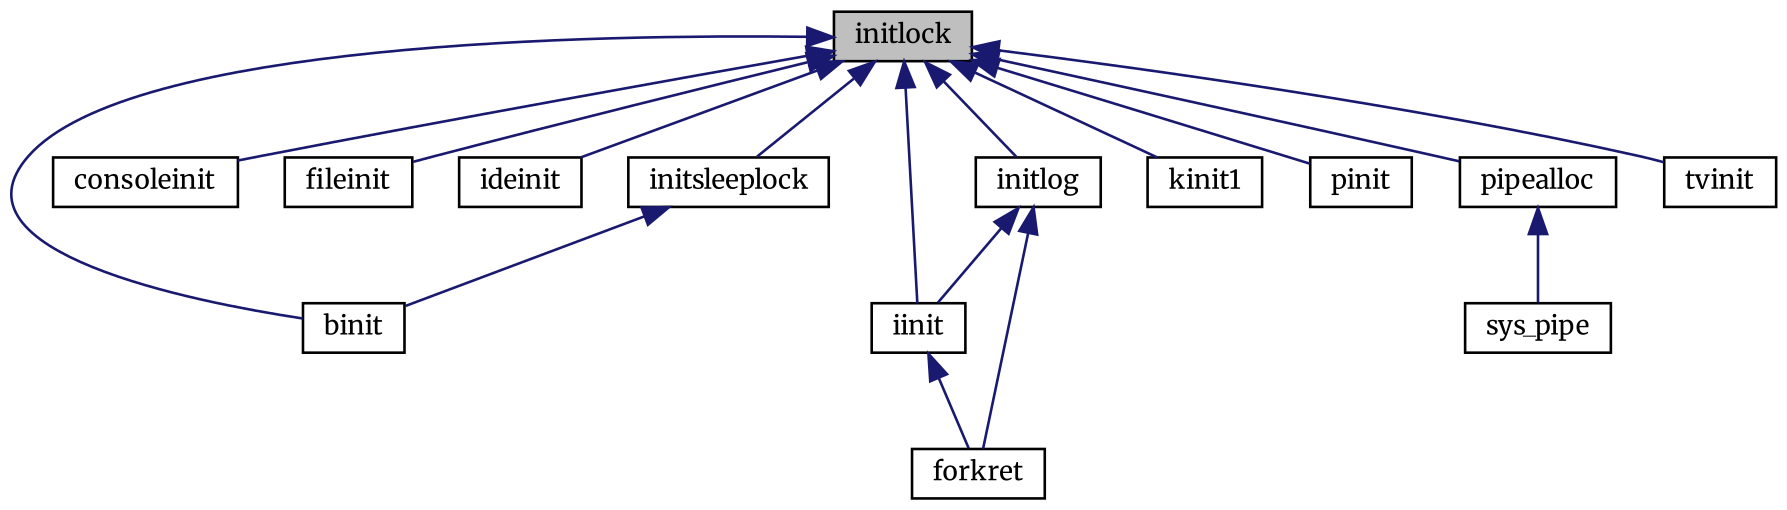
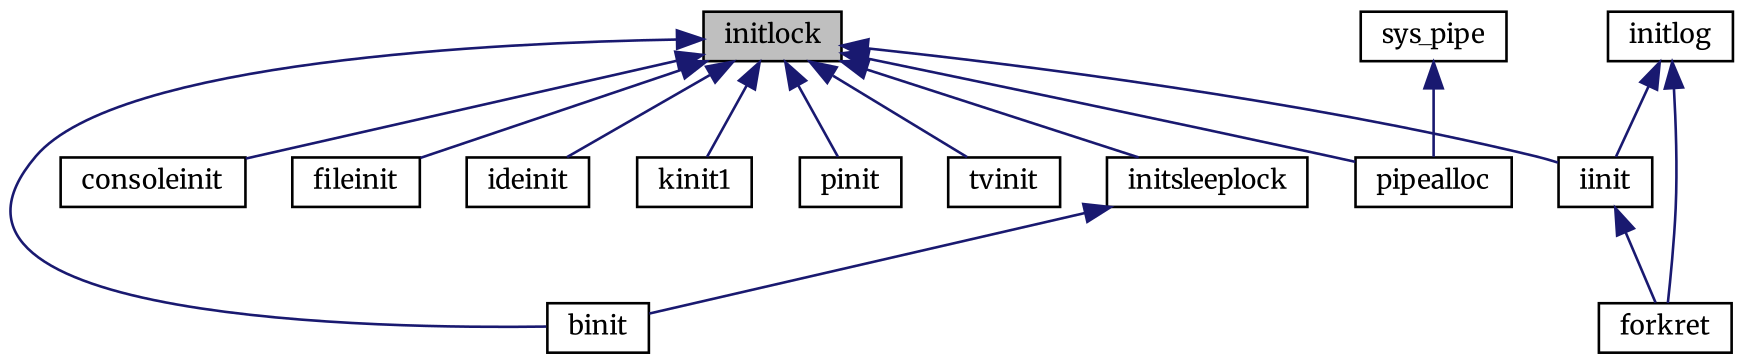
edge "initlog" -> "initlock": removed
edge "sys_pipe" -> "pipealloc": reversed
